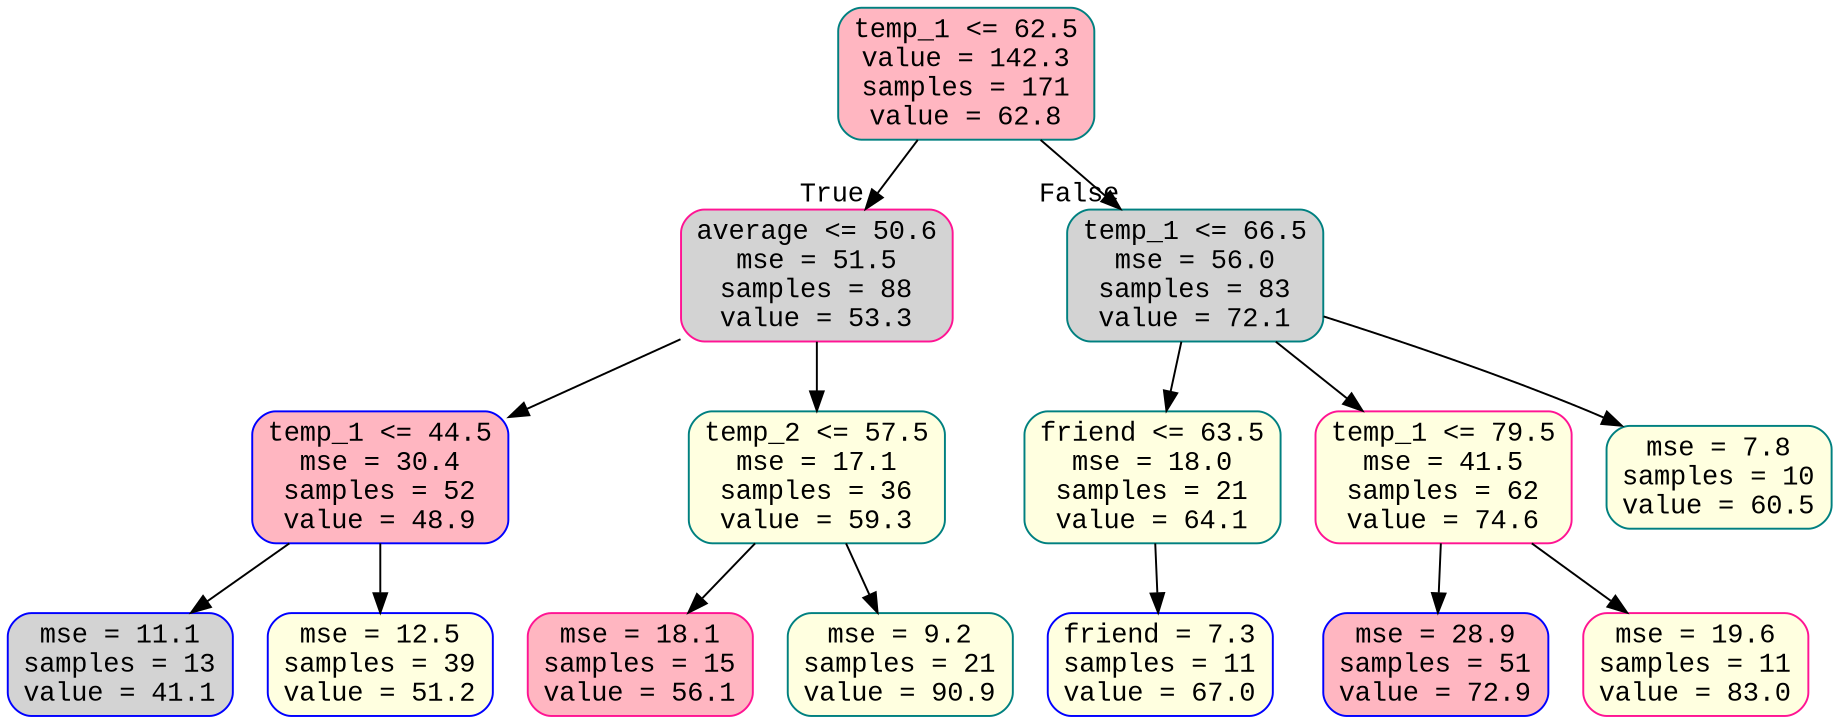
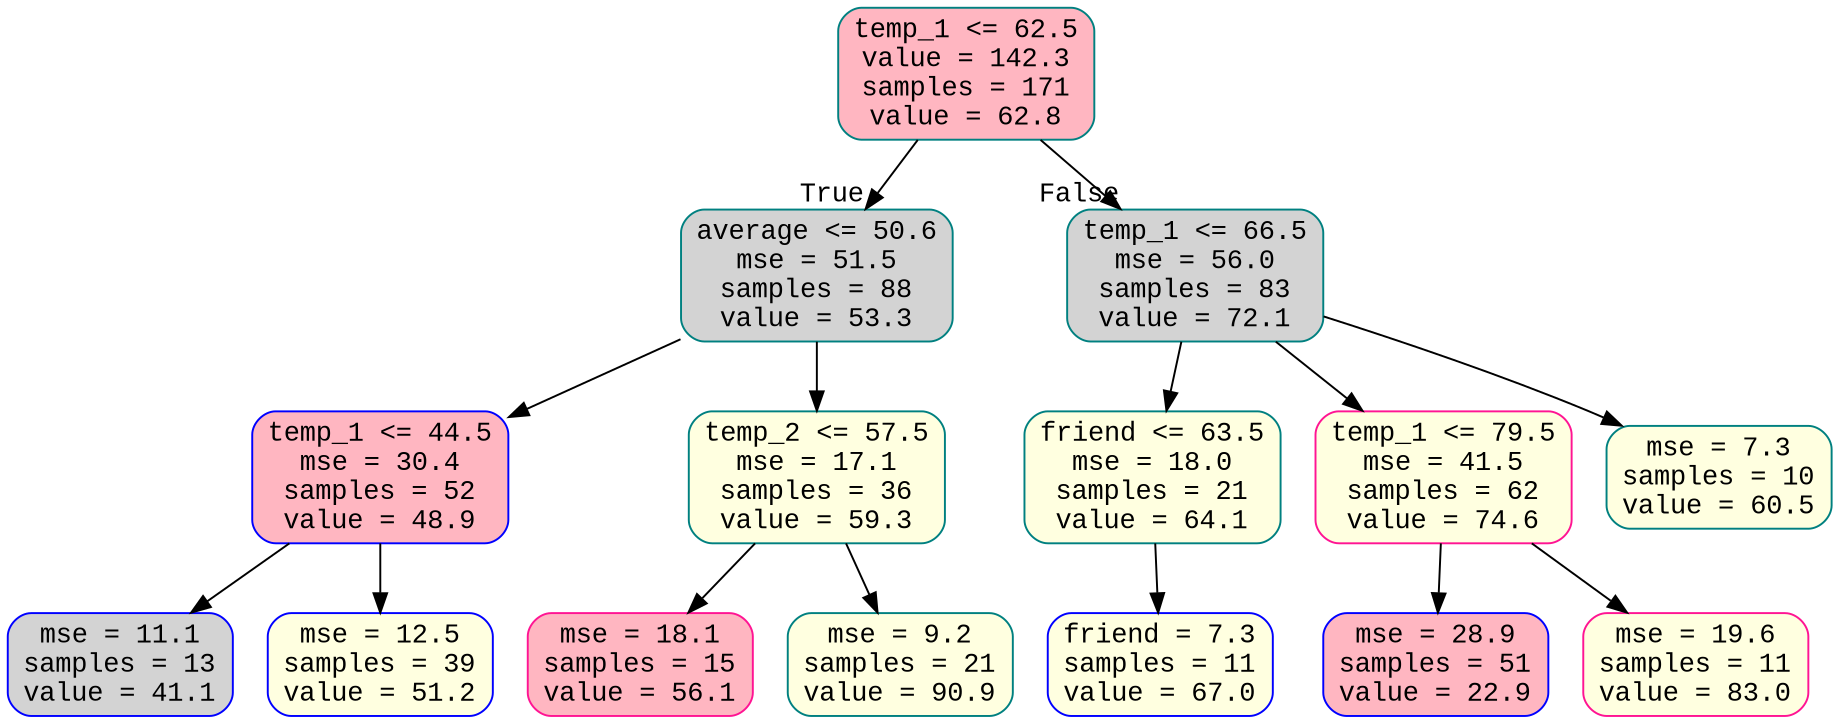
node "average <= 50.6 mse = 51.5 samples = 88 value = 53.3": color deeppink -> teal
node "mse = 7.8 samples = 10 value = 60.5": label "mse = 7.8 samples = 10 value = 60.5" -> "mse = 7.3 samples = 10 value = 60.5"
node "mse = 28.9 samples = 51 value = 72.9": label "mse = 28.9 samples = 51 value = 72.9" -> "mse = 28.9 samples = 51 value = 22.9"
